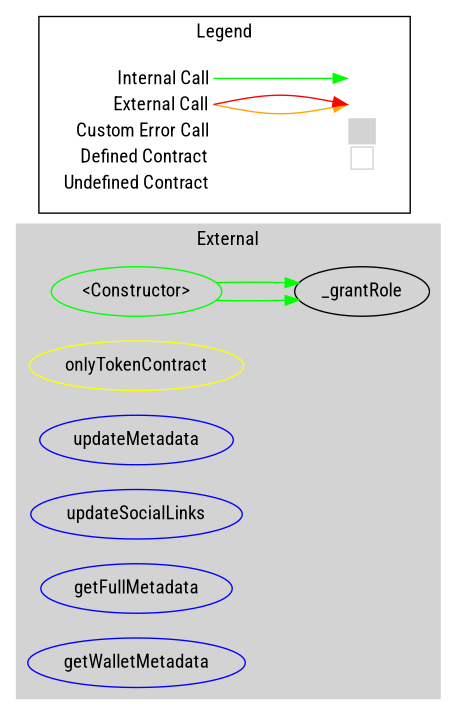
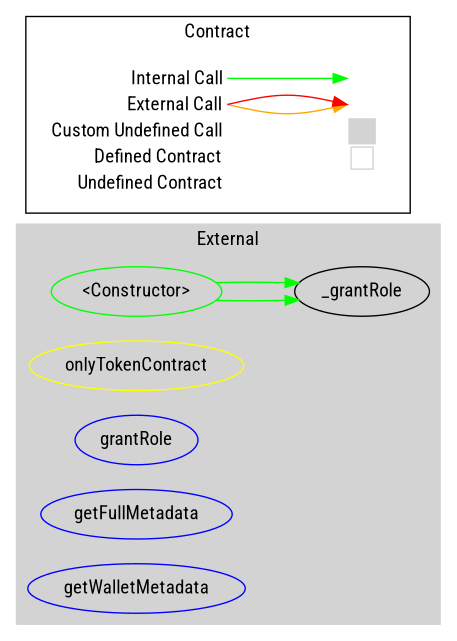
cluster "Legend": label "Legend" -> "Contract"
node "Internal Call": text "Custom Error Call" -> "Custom Undefined Call"
node "updateMetadata": removed
node "updateSocialLinks": label "updateSocialLinks" -> "grantRole"
